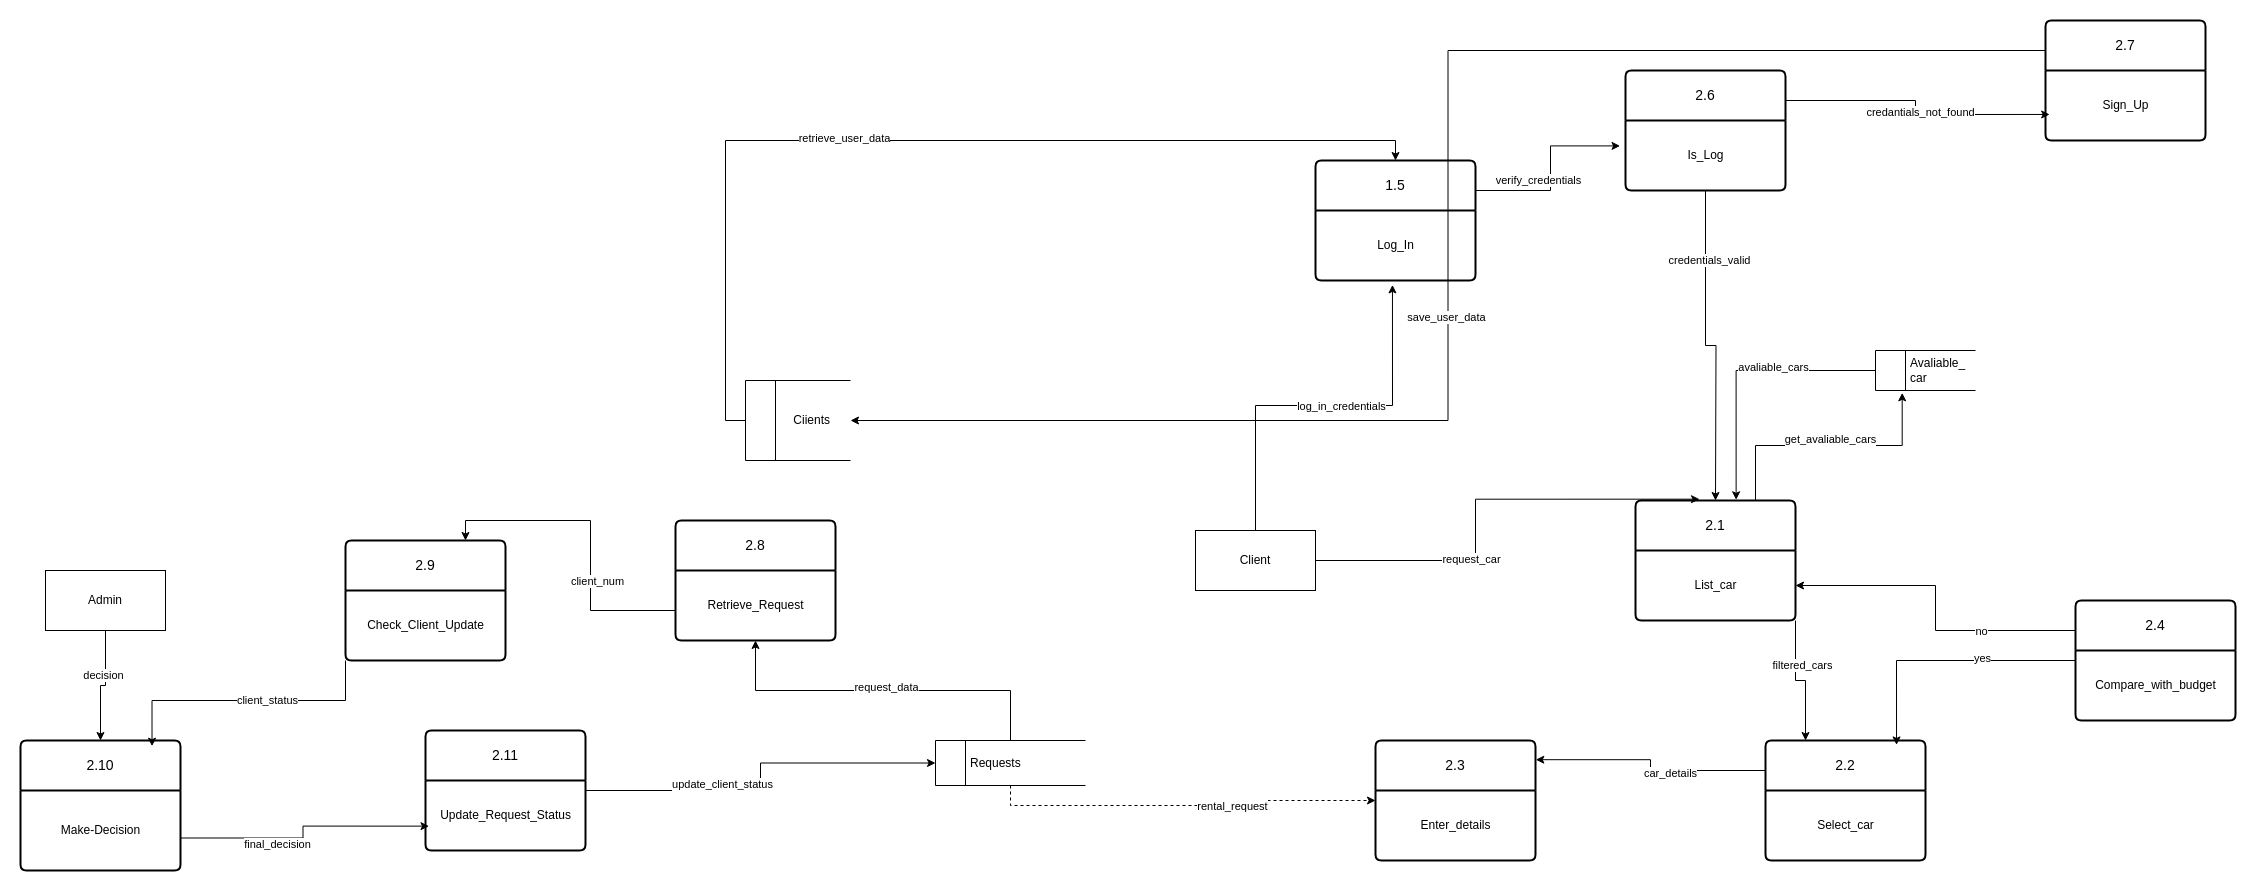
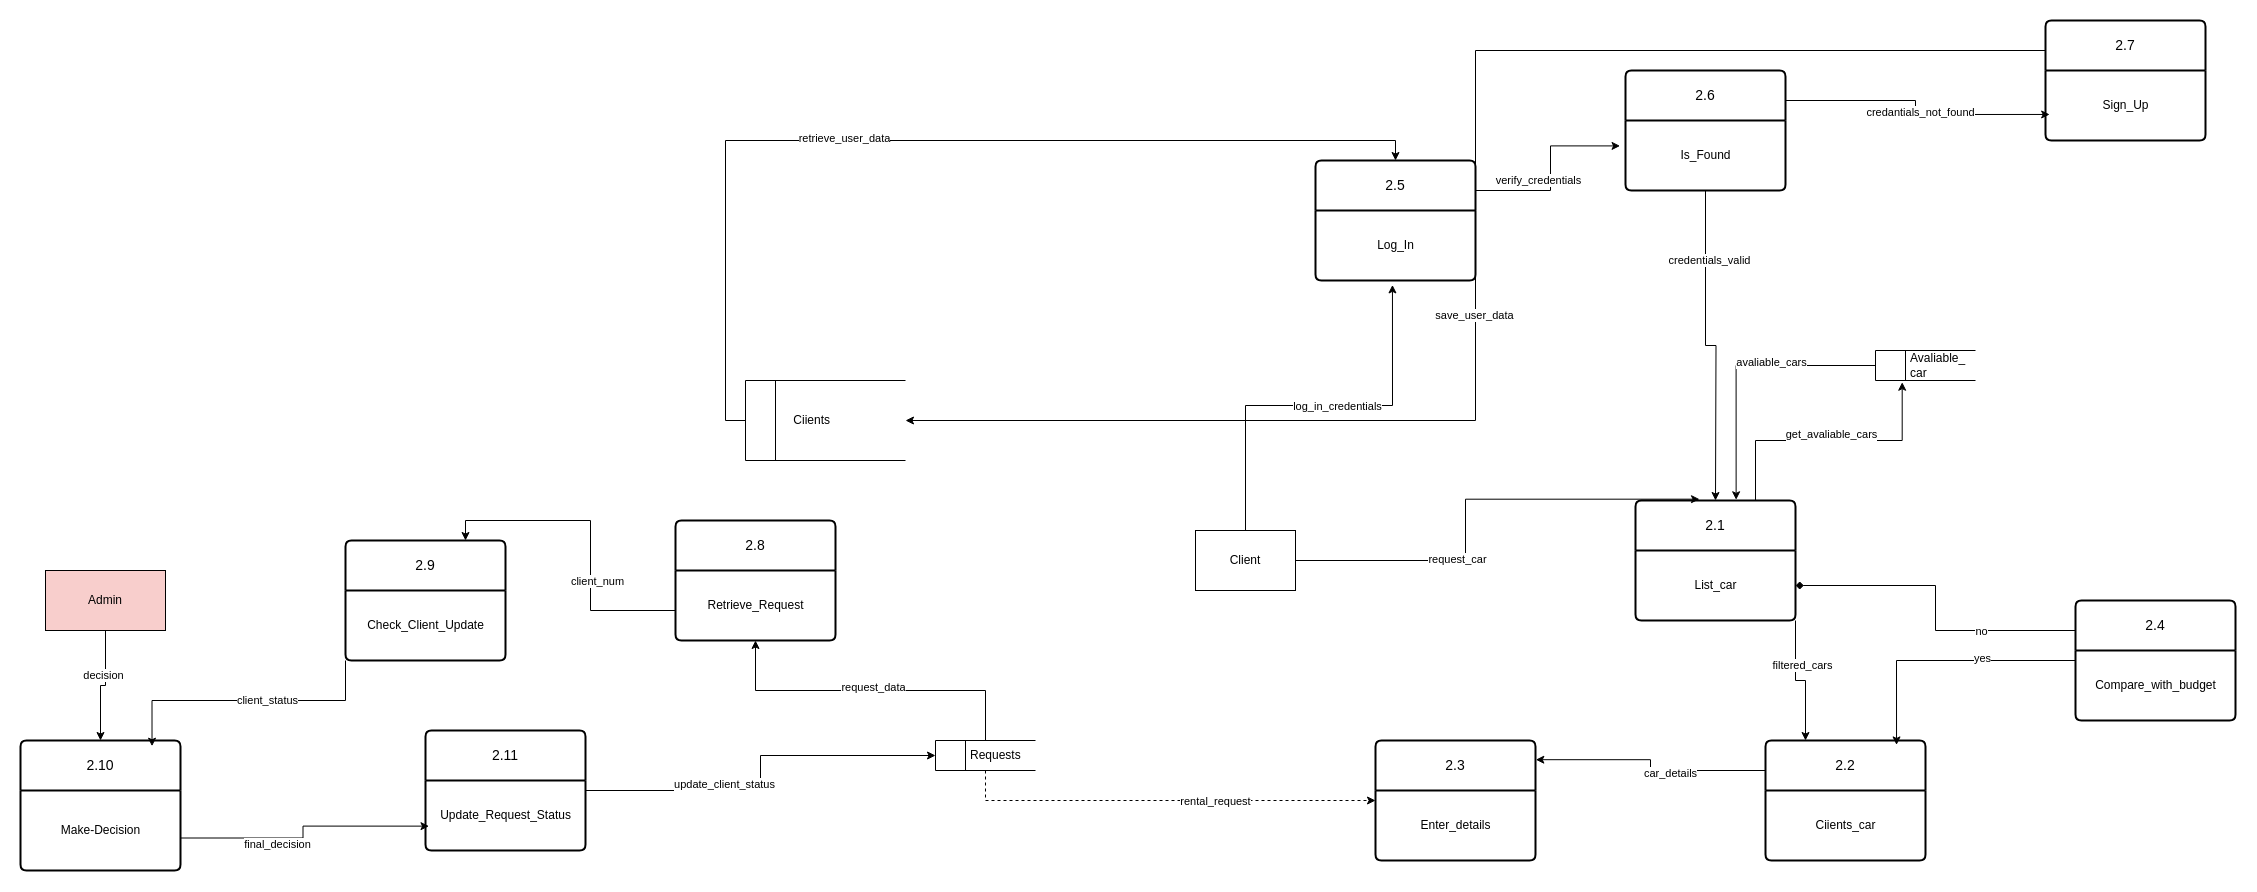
node "Is_Log": label "Is_Log" -> "Is_Found"
node "1.5": label "1.5" -> "2.5"
node "Avaliable_ car": size 100x40 -> 100x30
node "Ciients": size 105x80 -> 160x80
node "Client": size 120x60 -> 100x60
edge "2.4" -> "List_car": arrowhead classic -> diamond
node "Admin": fillcolor #ffffff -> #f8cecc
node "Requests": size 150x45 -> 100x30
node "Select_car": label "Select_car" -> "Ciients_car"
